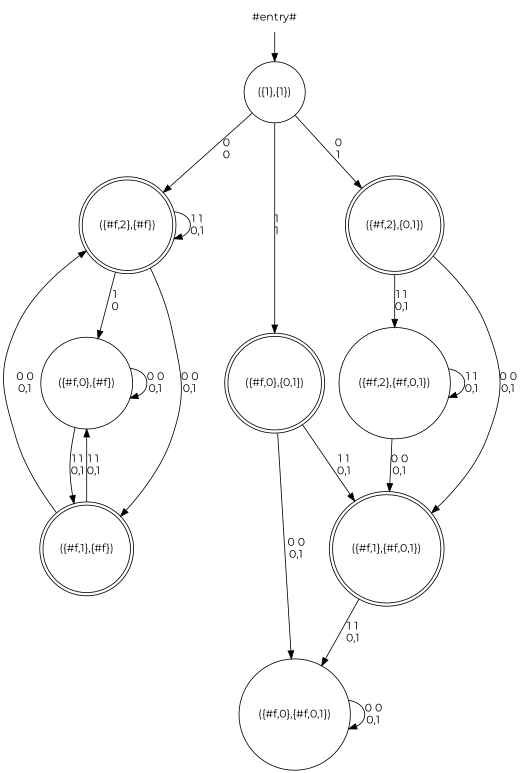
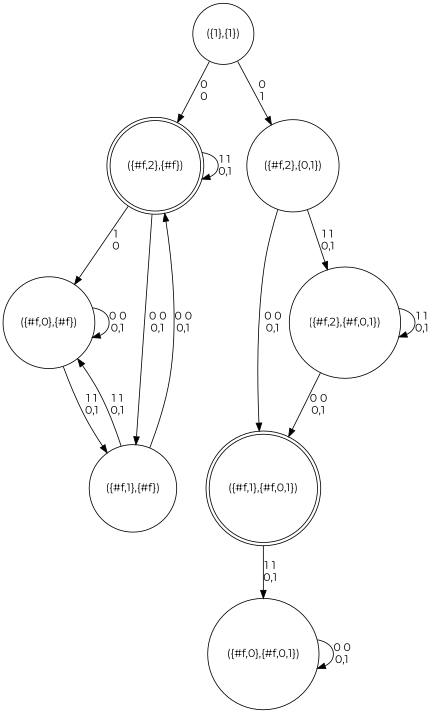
node "#entry#": removed
node "({#f,2},{0,1})": shape doublecircle -> circle
node "({#f,0},{0,1})": removed
node "({#f,1},{#f})": shape doublecircle -> circle
